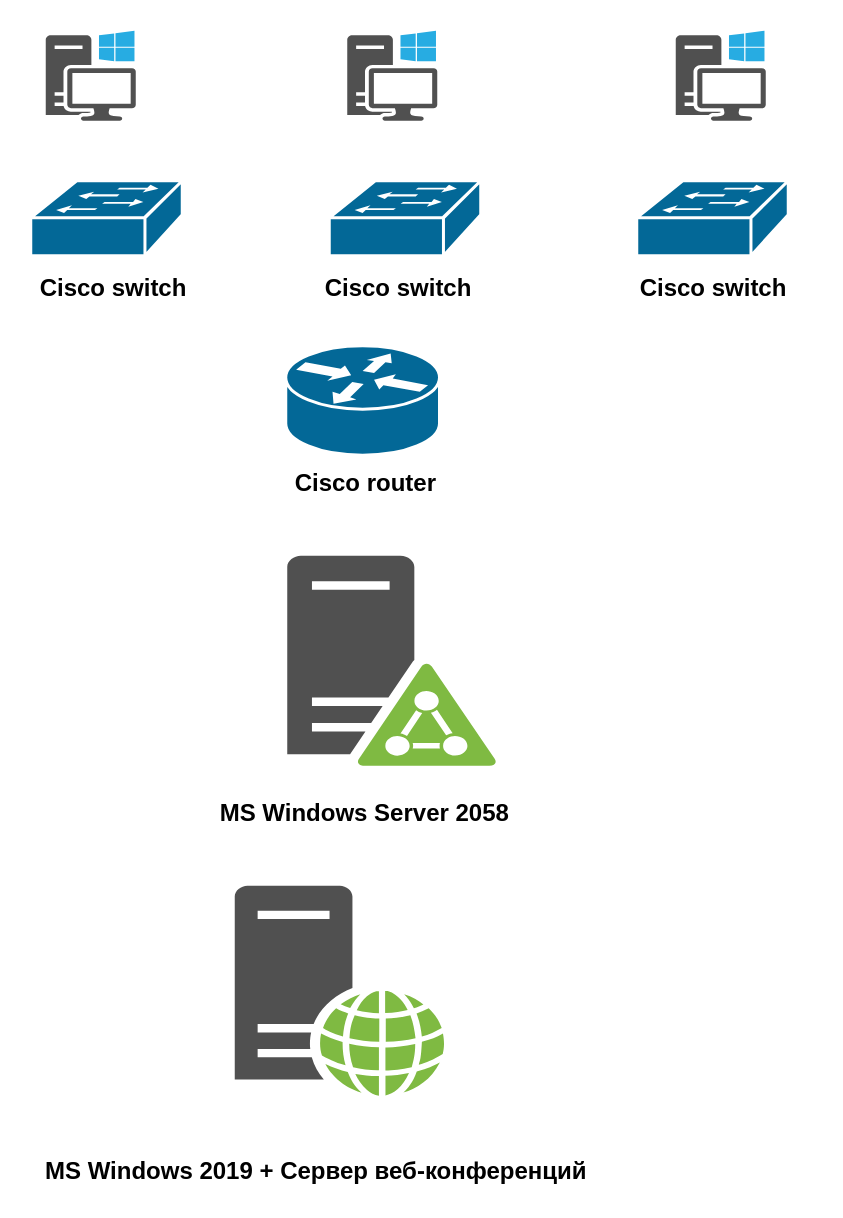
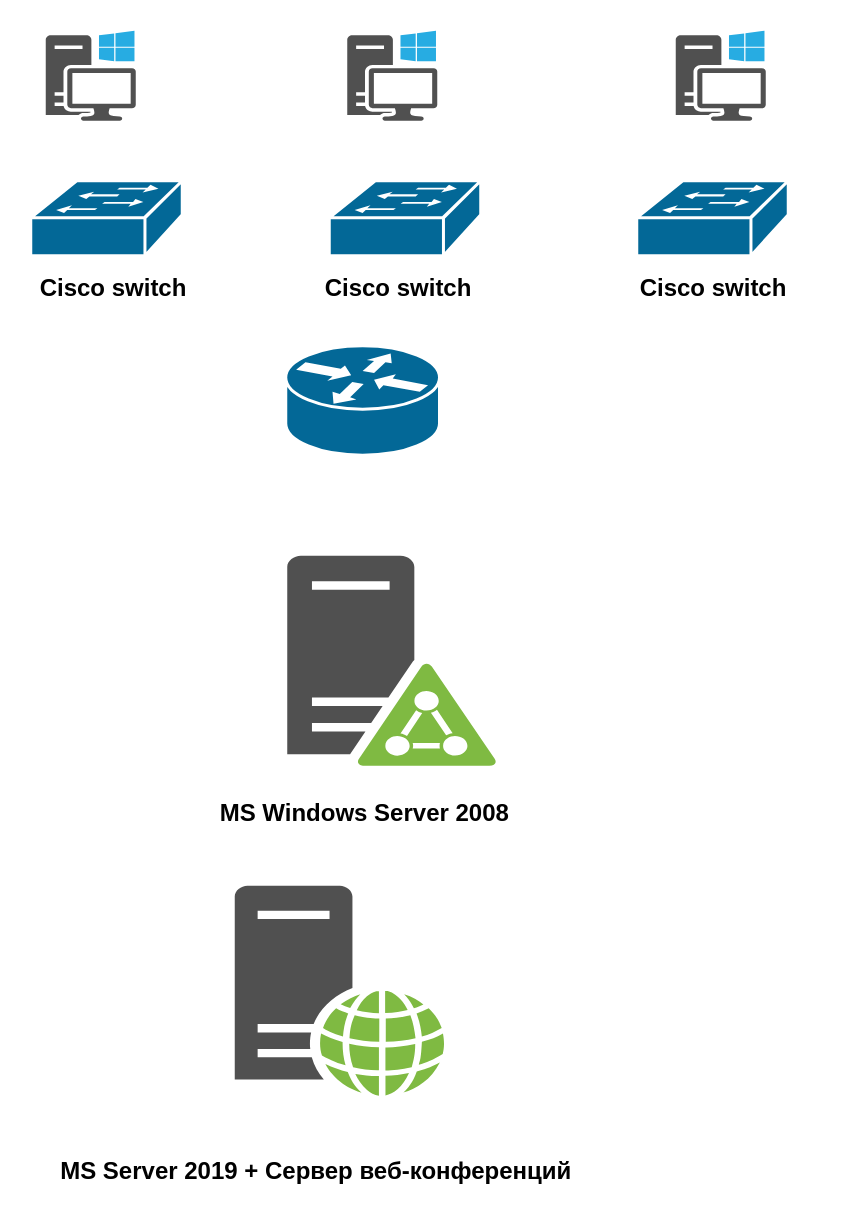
node "Cisco router": removed
node "MS Windows Server 2058": label "MS Windows Server 2058" -> "MS Windows Server 2008"
node "MS Windows 2019 + Сервер веб-конференций": label "MS Windows 2019 + Сервер веб-конференций" -> "MS Server 2019 + Сервер веб-конференций"
